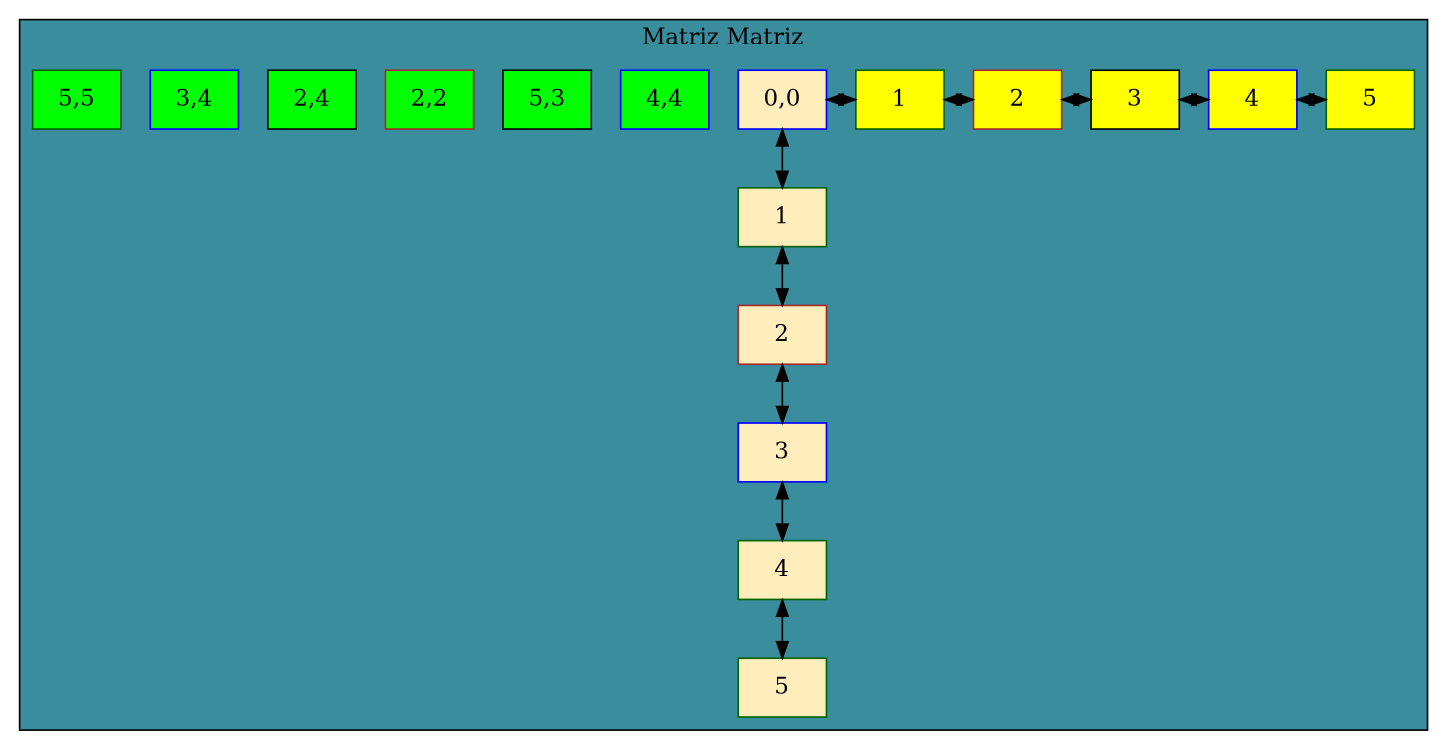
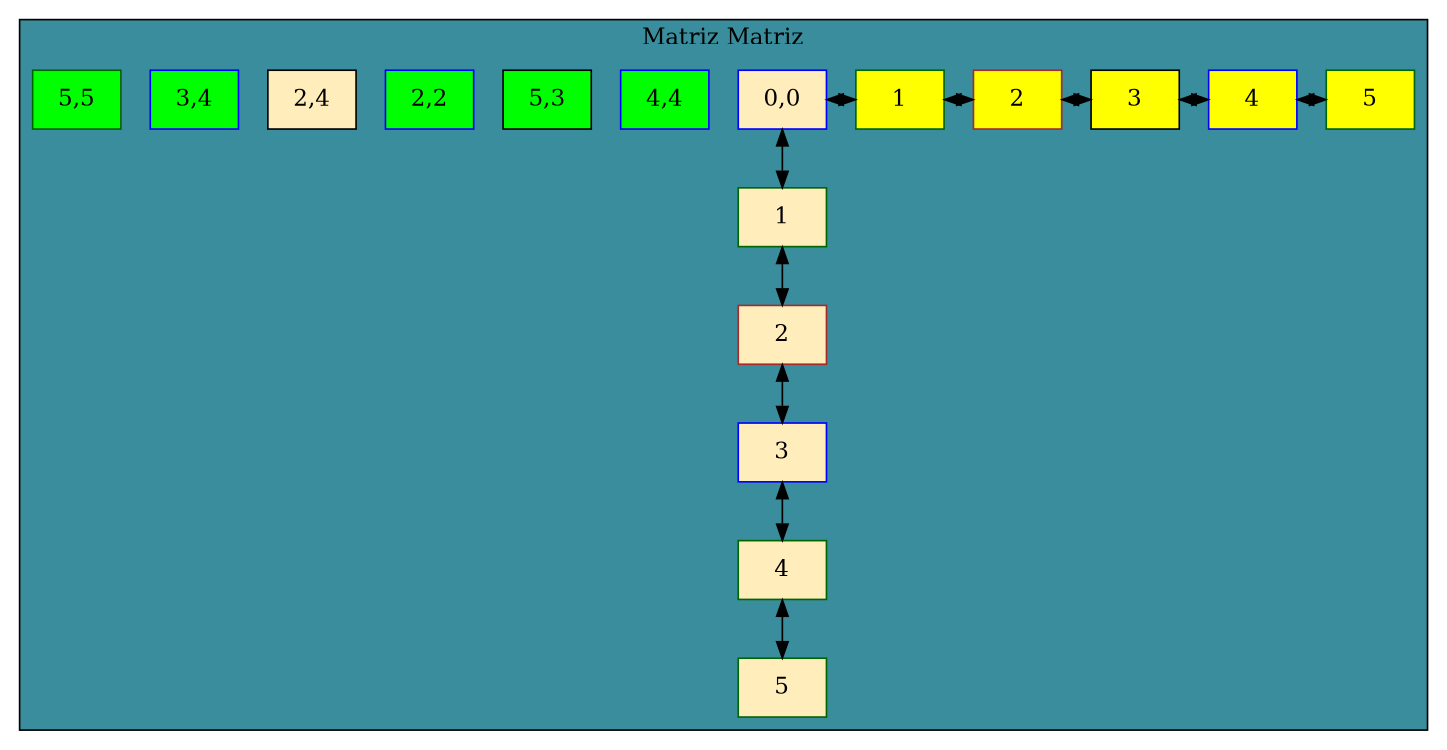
node "2,4": fillcolor green -> #ffedbb
node "2,2": color brown -> blue
